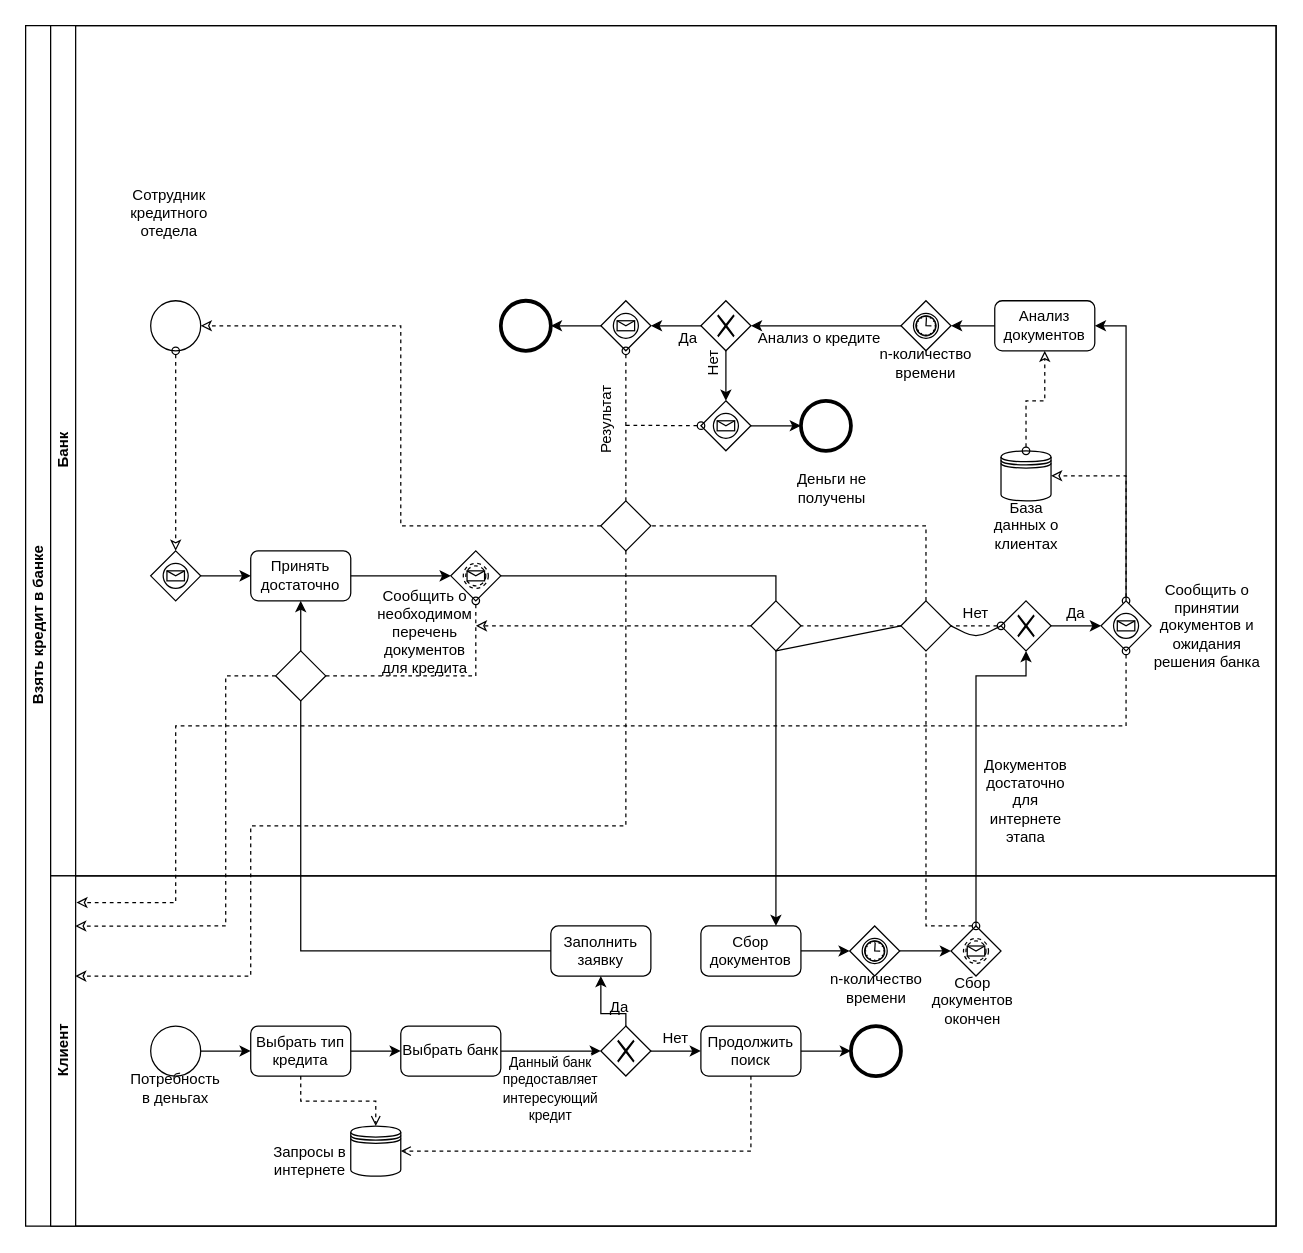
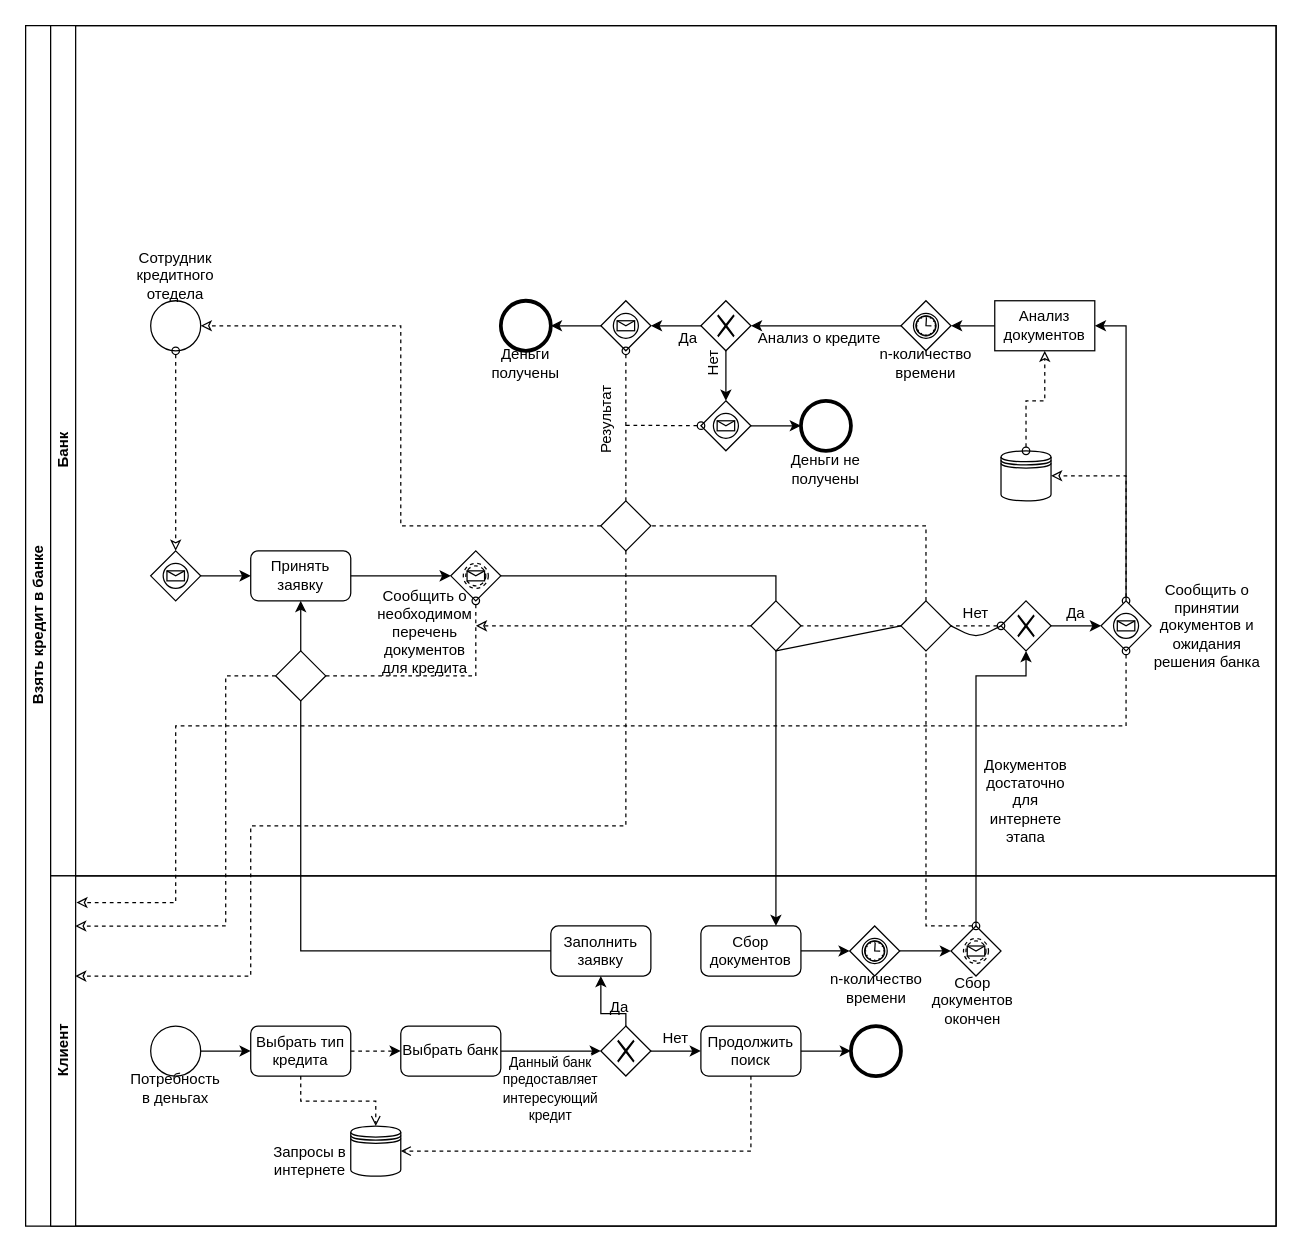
node "Сотрудник кредитного отедела": moved (169, 213) -> (176, 276)
node "Анализ документов": shape rounded rectangle -> rectangle
node "Деньги получены": added
node "Деньги не получены": moved (832, 488) -> (826, 469)
node "База данных о клиентах": removed
node "Принять достаточно": label "Принять достаточно" -> "Принять заявку"
edge "Выбрать тип кредита" -> "Выбрать банк": style solid -> dashed
